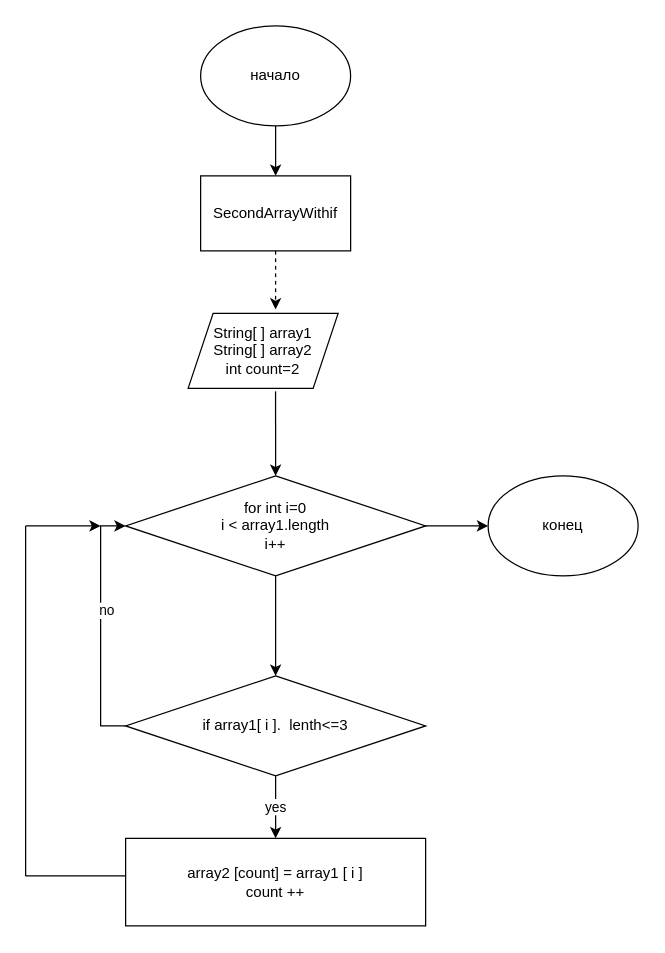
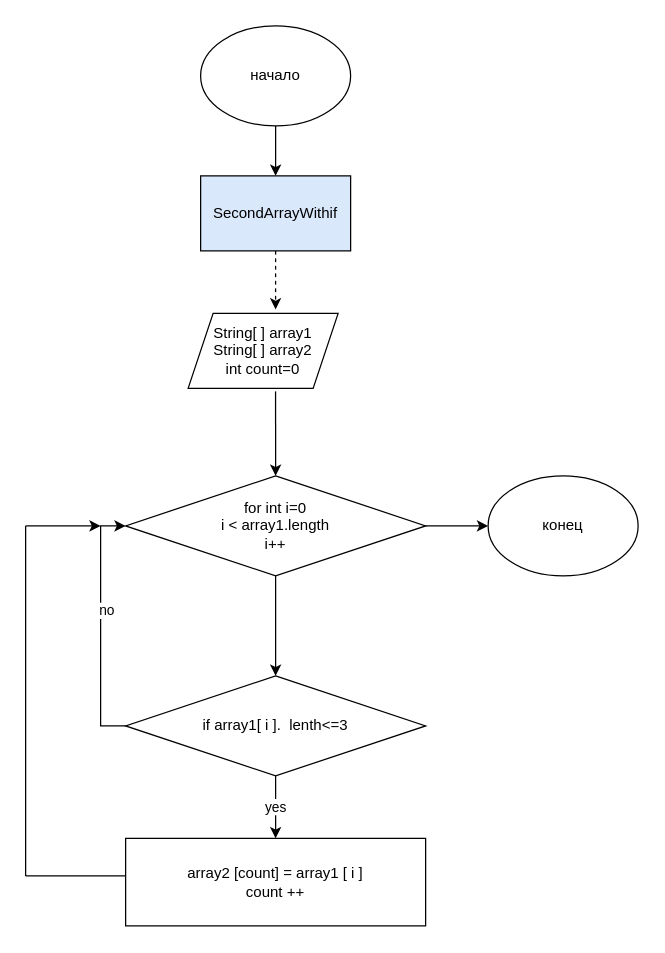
node "SecondArrayWithif": fillcolor #ffffff -> #dae8fc
node "String[ ] array1 String[ ] array2 int count=2": label "String[ ] array1 String[ ] array2 int count=2" -> "String[ ] array1 String[ ] array2 int count=0"
